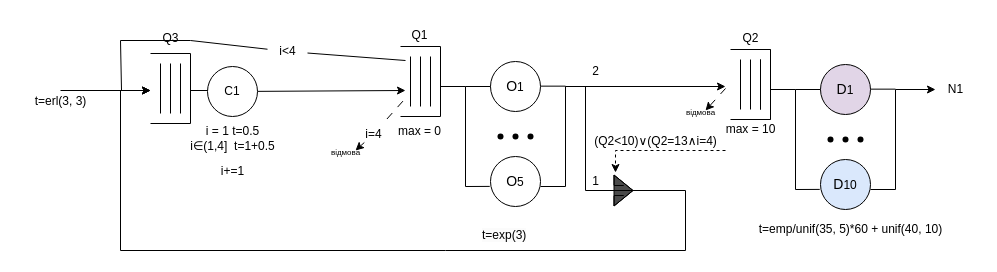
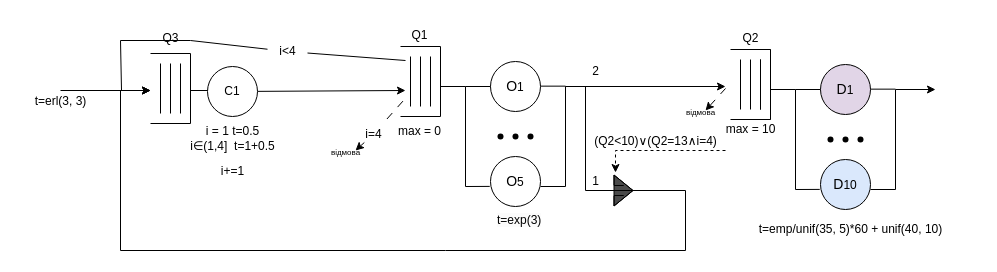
node "N1": removed
node "t=exp(3)": moved (531, 242) -> (546, 227)
